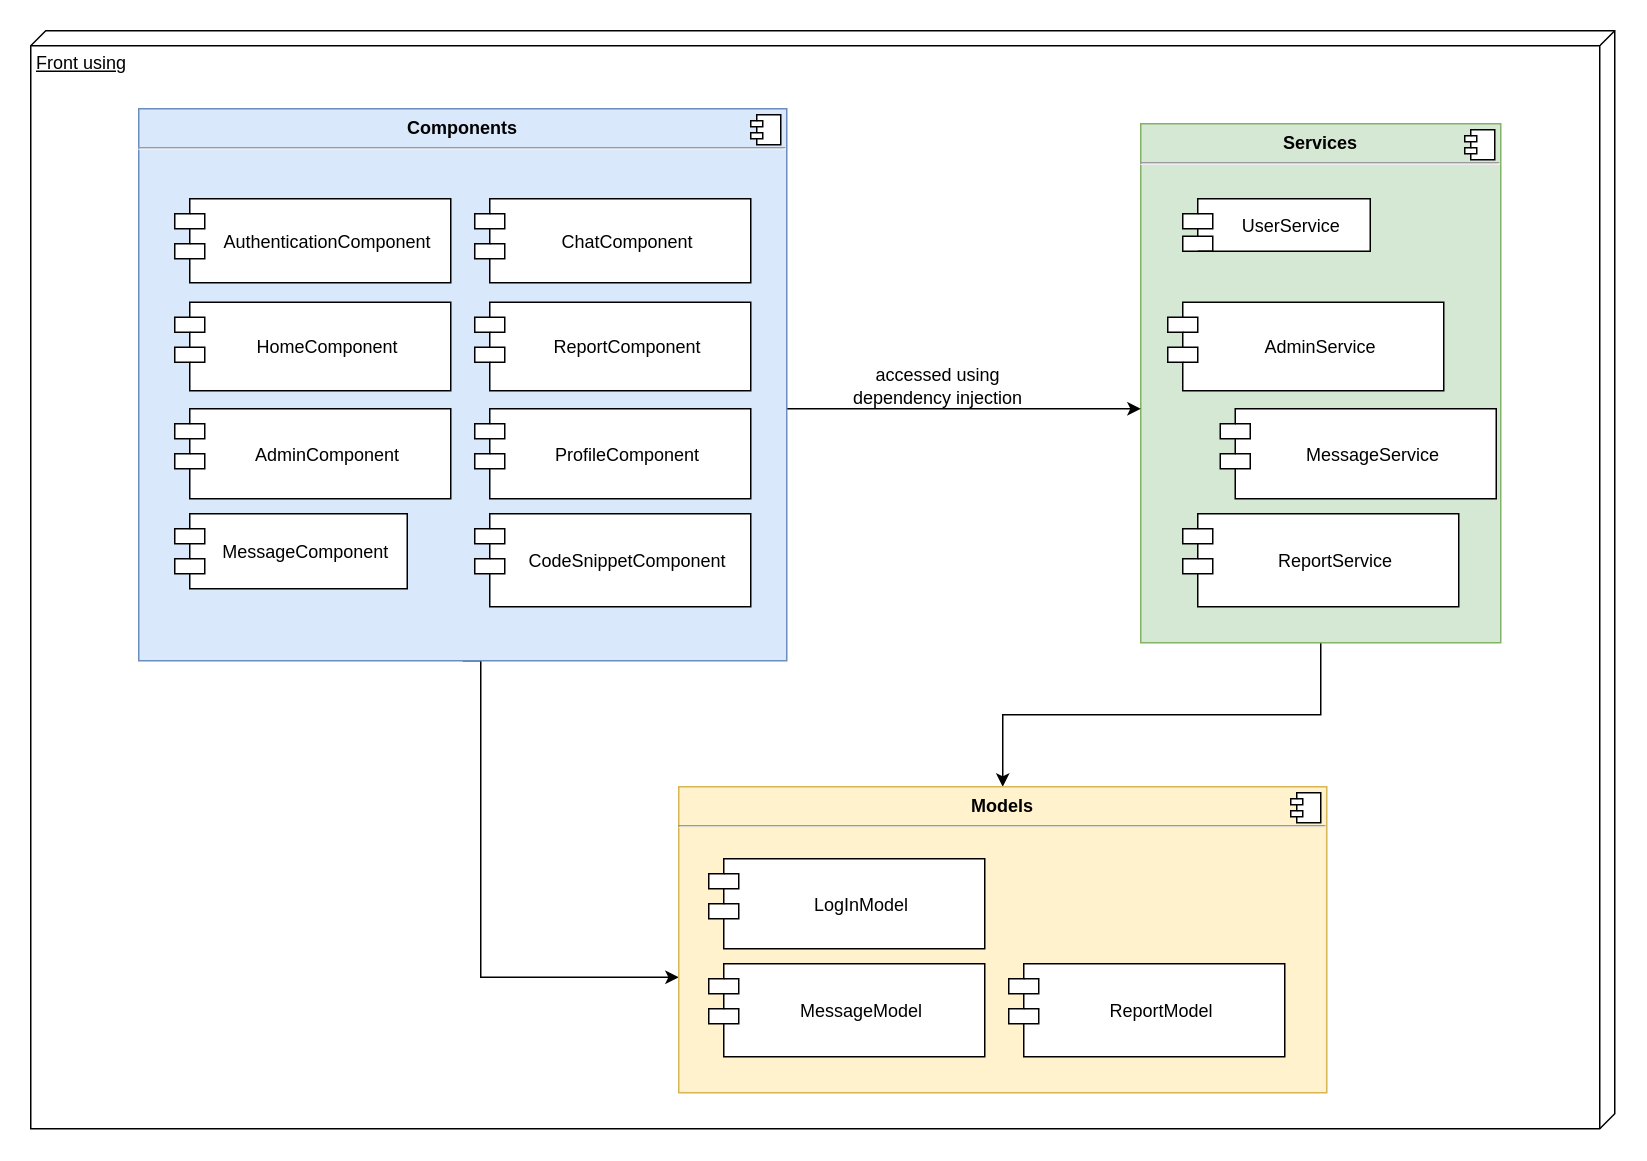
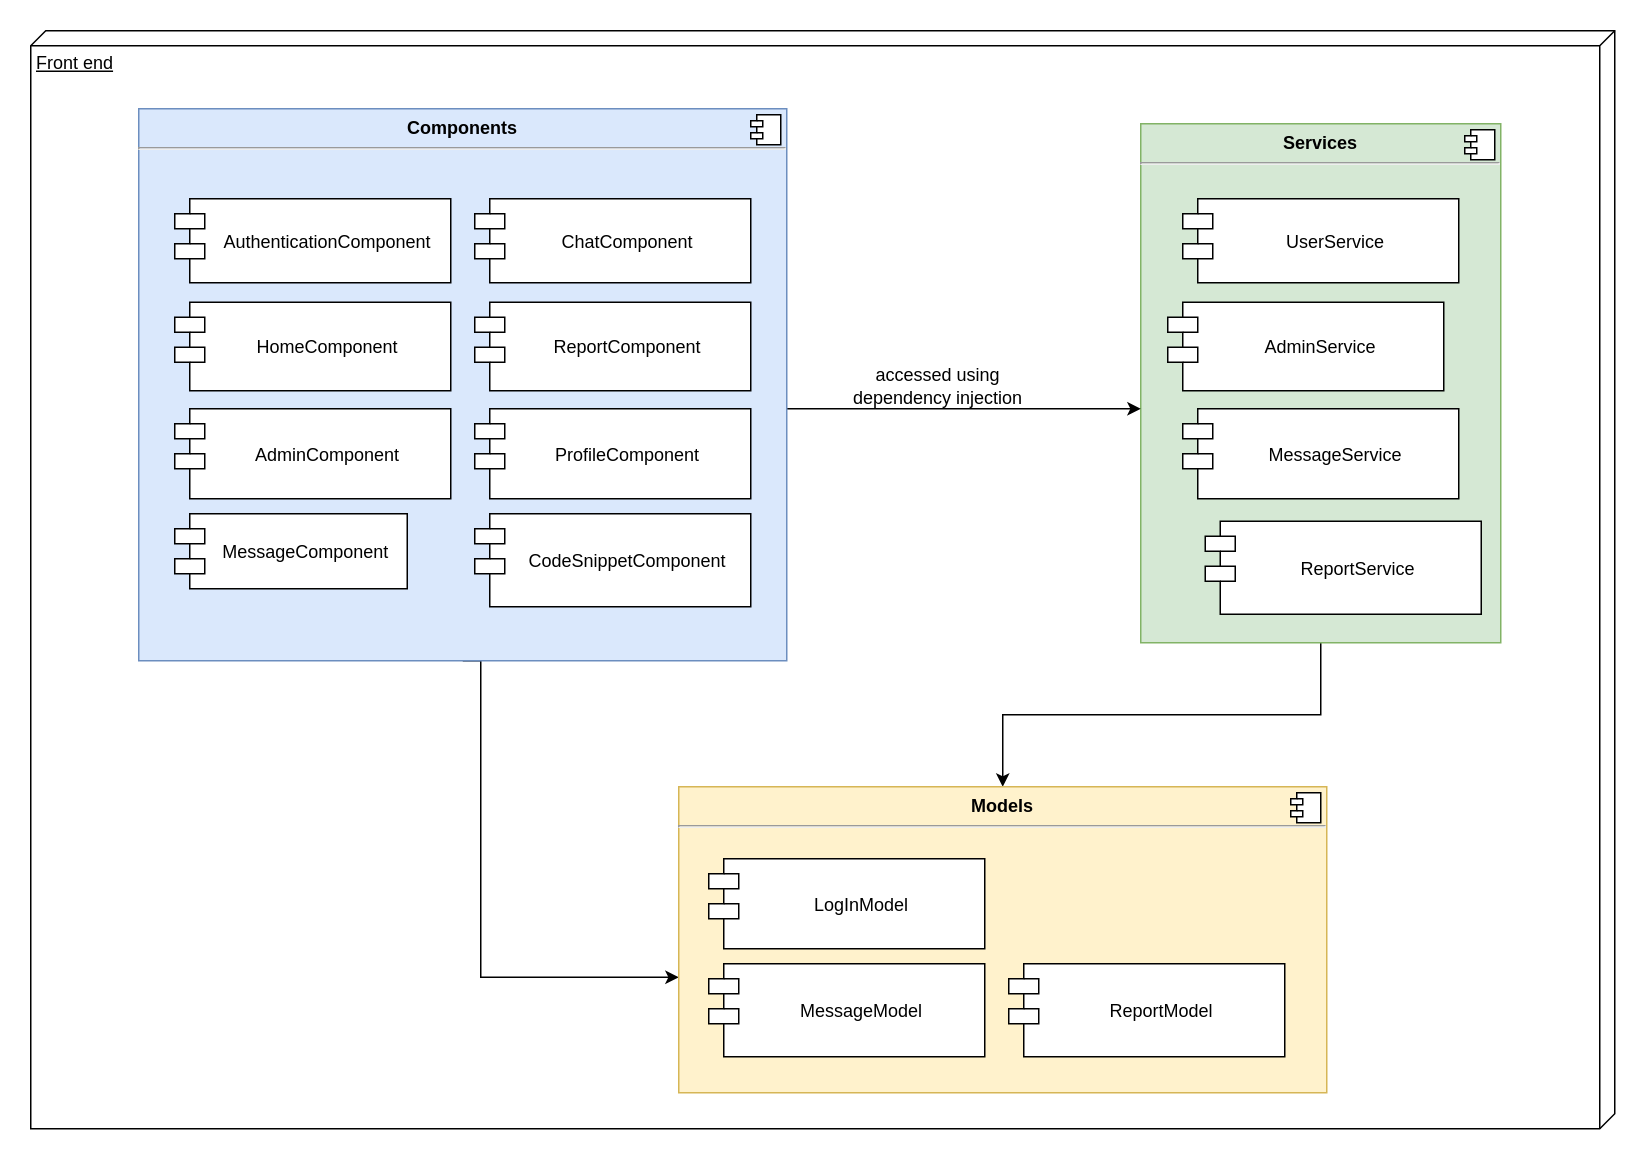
node "Front using": label "Front using" -> "Front end"
node "UserService": size 188x53 -> 276x84
node "MessageService": moved (1358, 454) -> (1321, 454)
node "ReportService": moved (1321, 560) -> (1343, 568)
